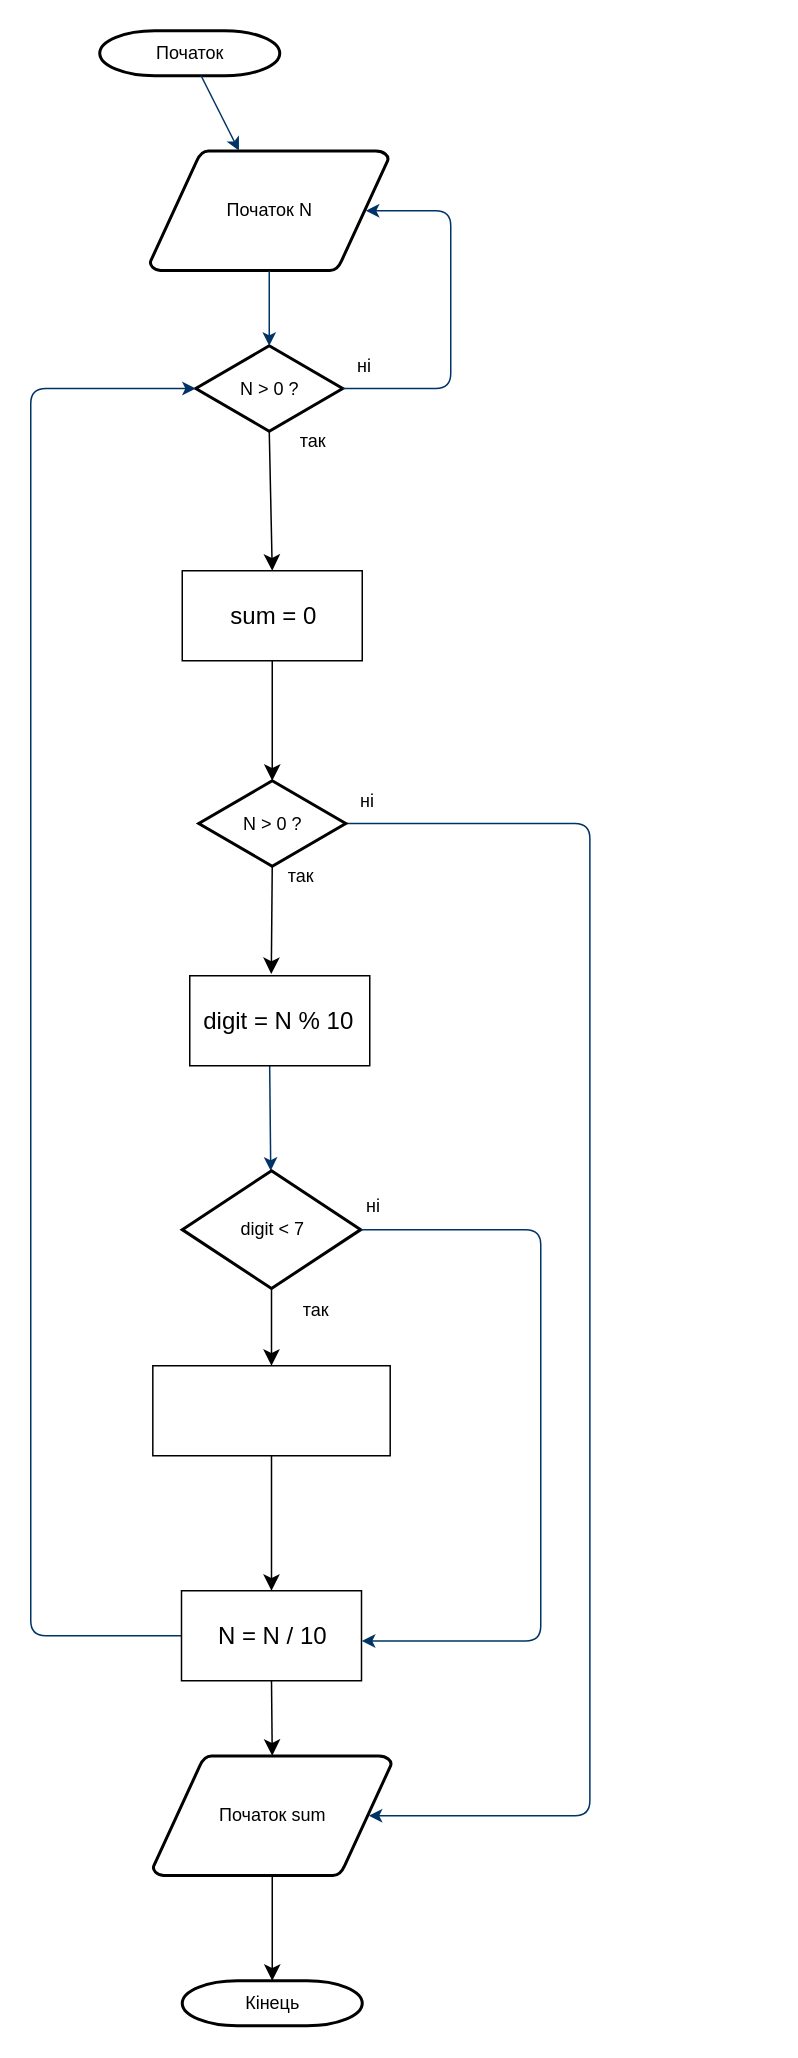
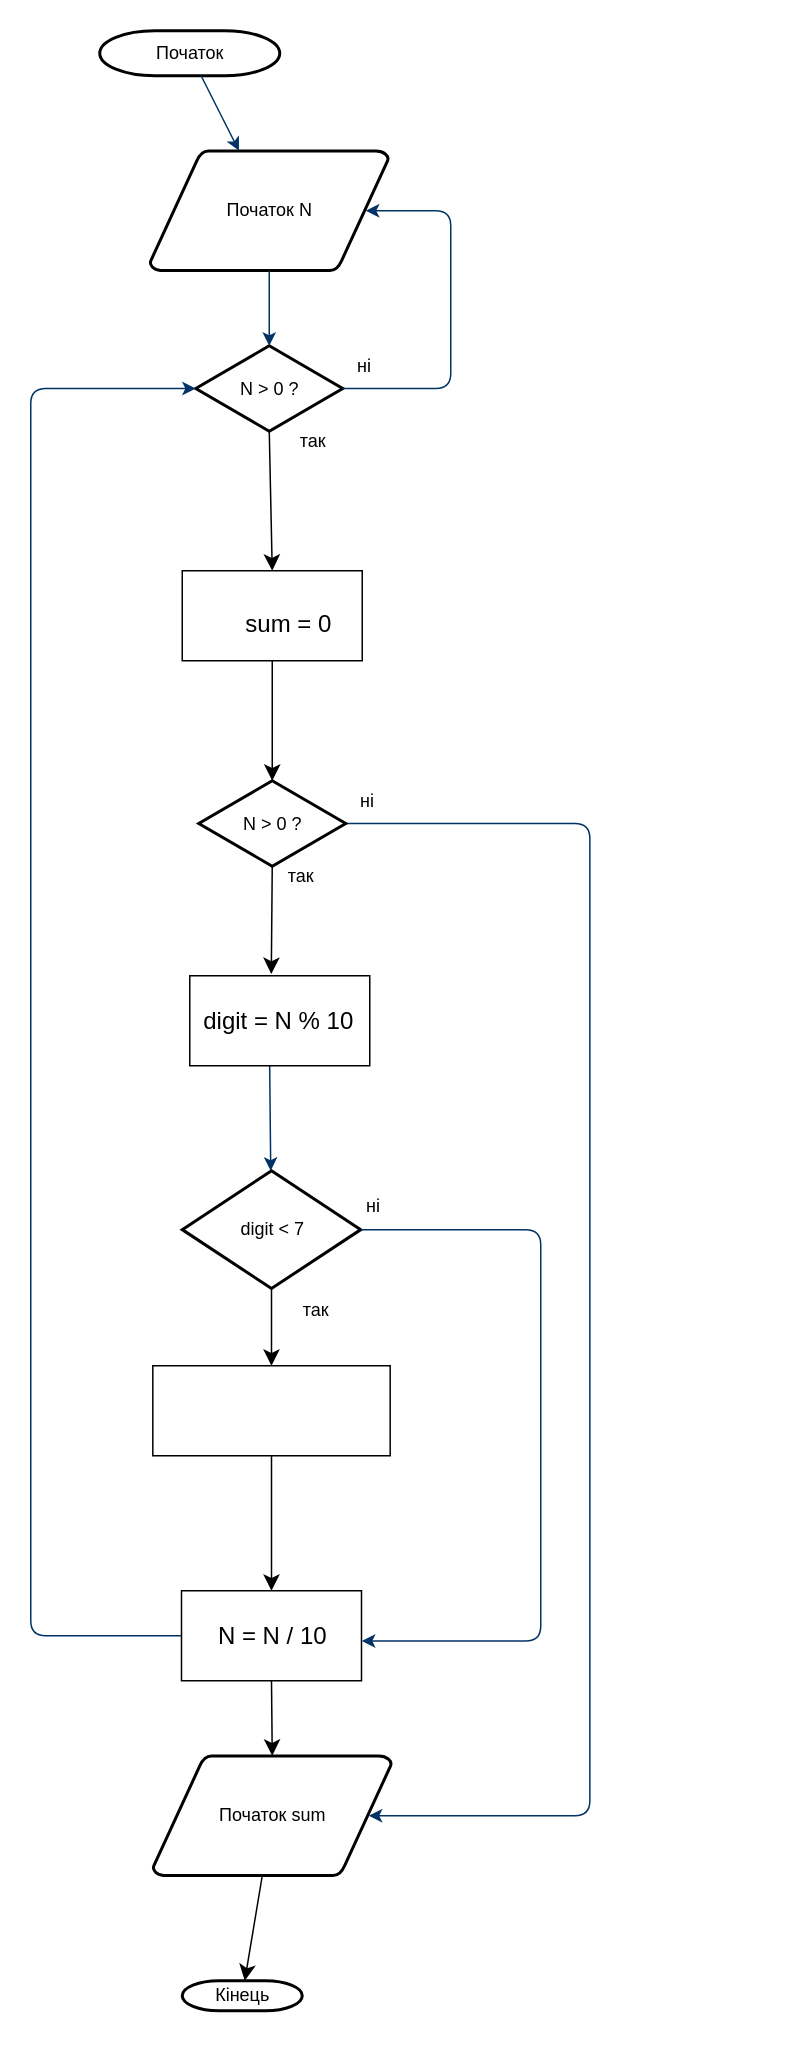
node "sum = 0": moved (271, 616) -> (286, 623)
node "Кінець": size 180x45 -> 120x30
